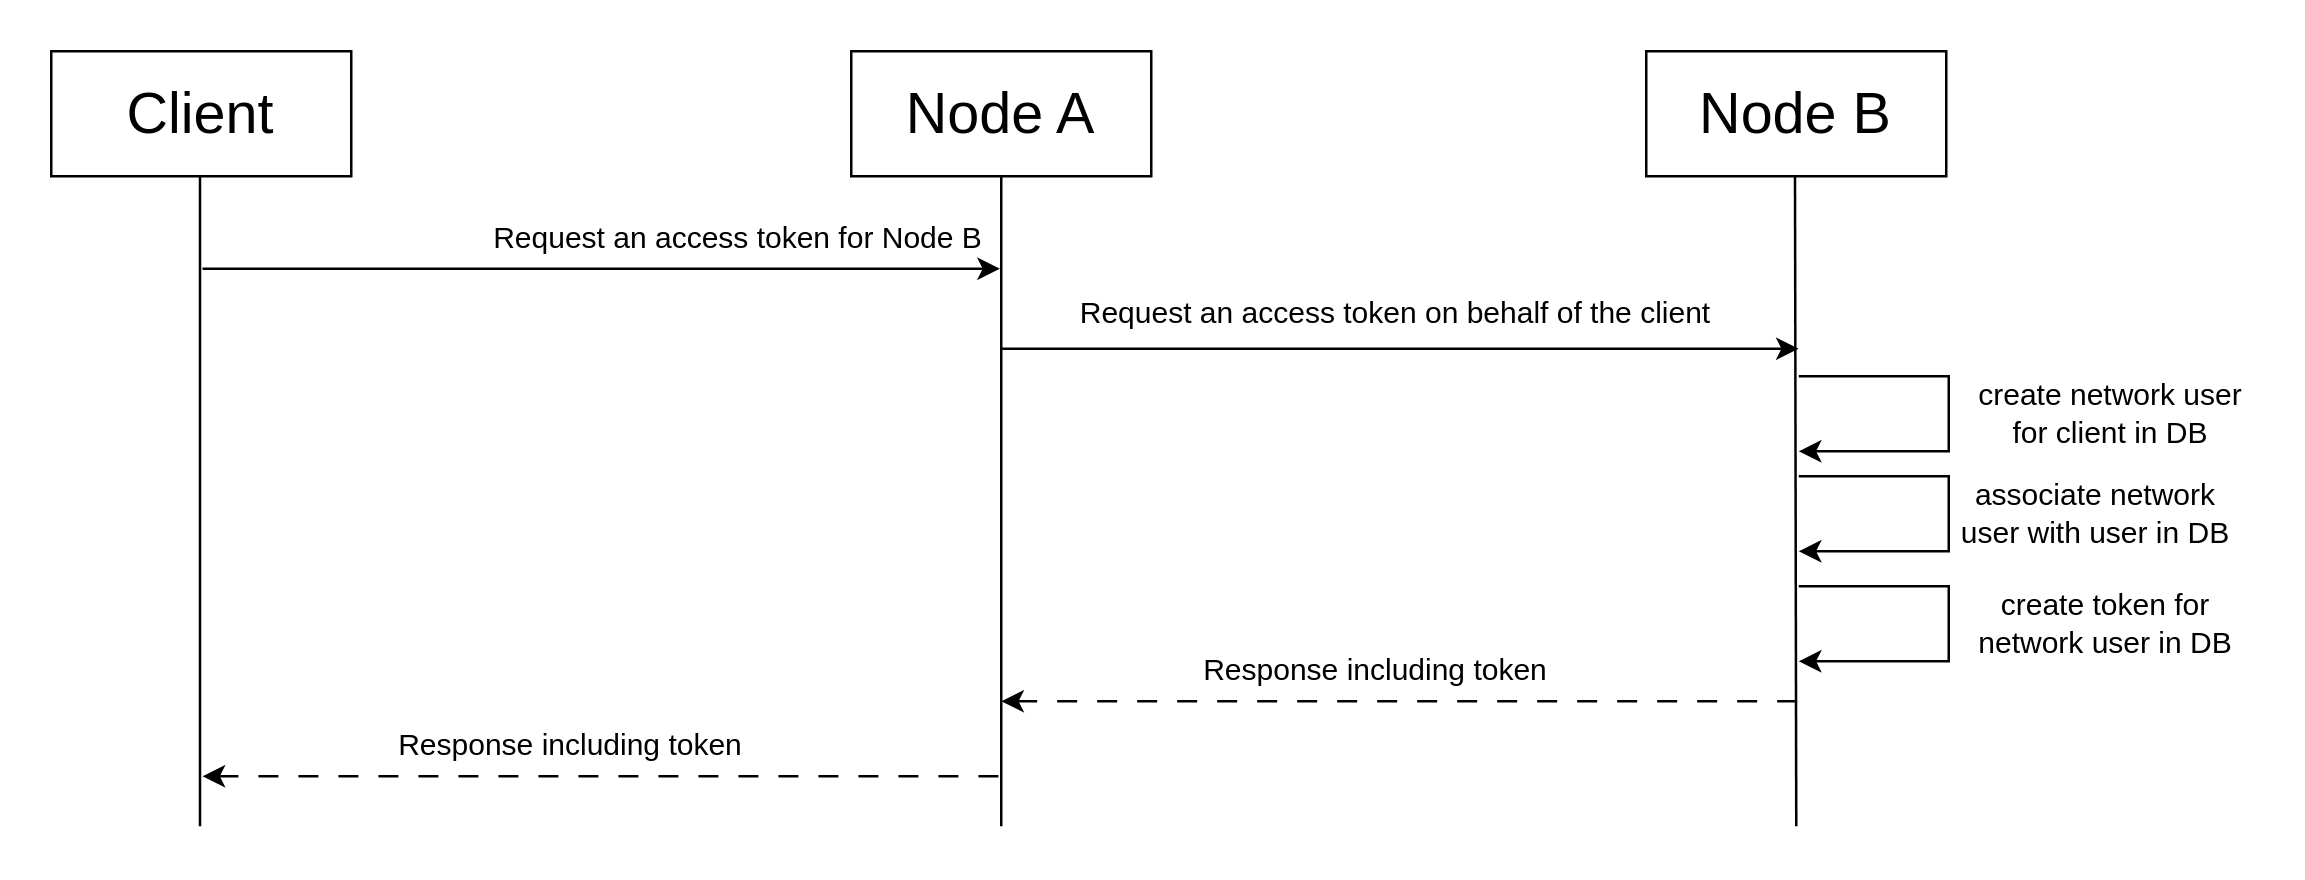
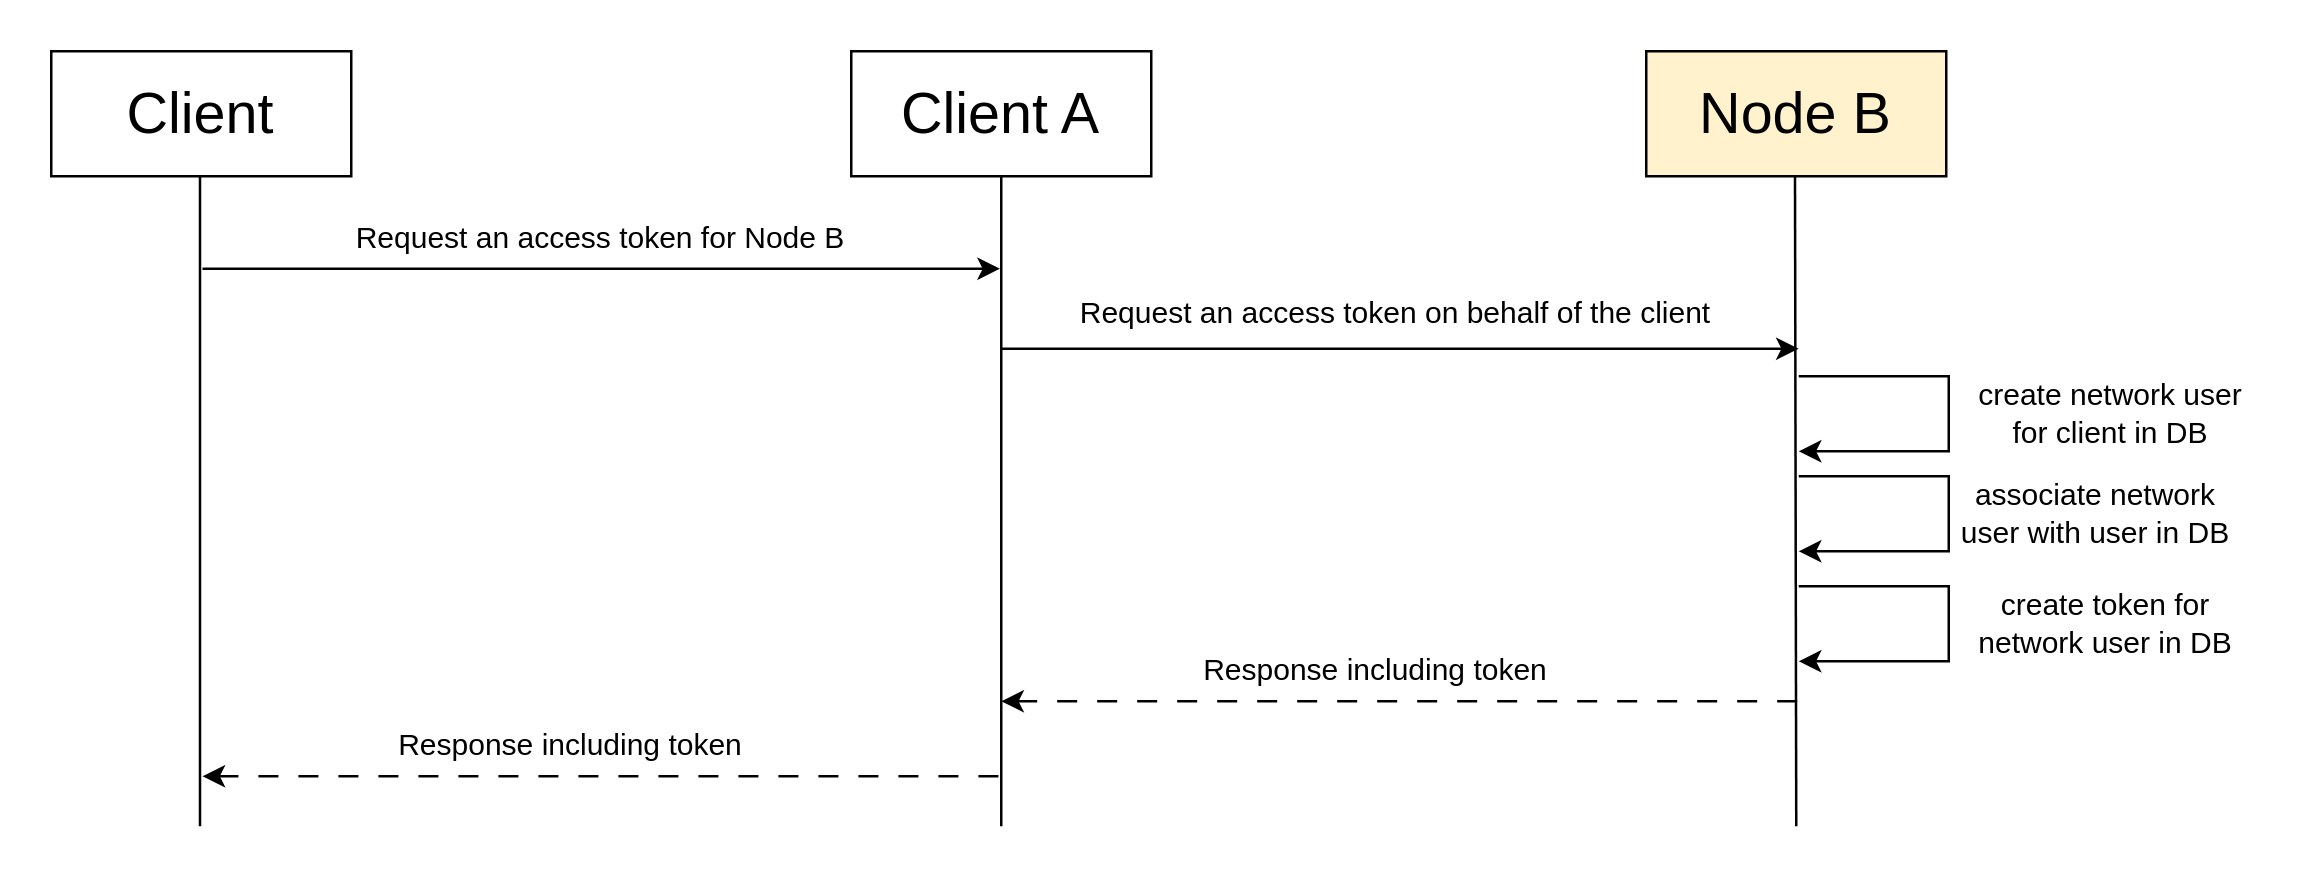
node "Node A": label "Node A" -> "Client A"
node "Node B": fillcolor #ffffff -> #fff2cc
node "Request an access token for Node B": moved (739, 239) -> (601, 239)
